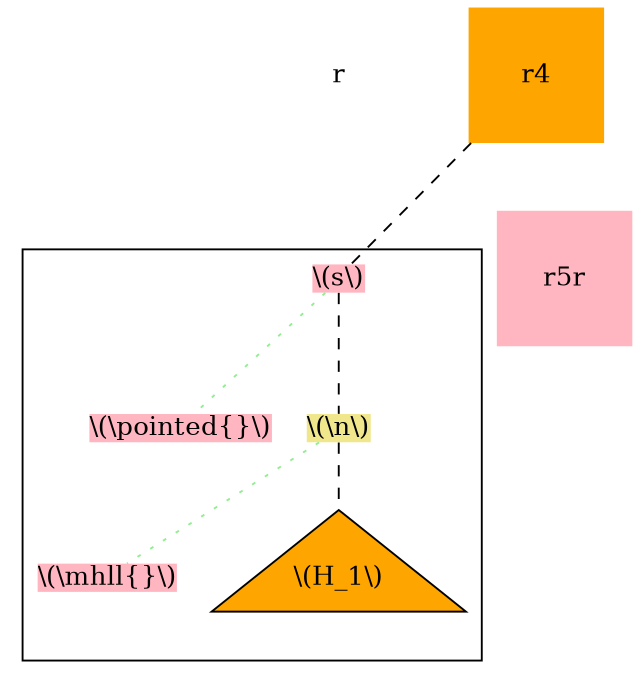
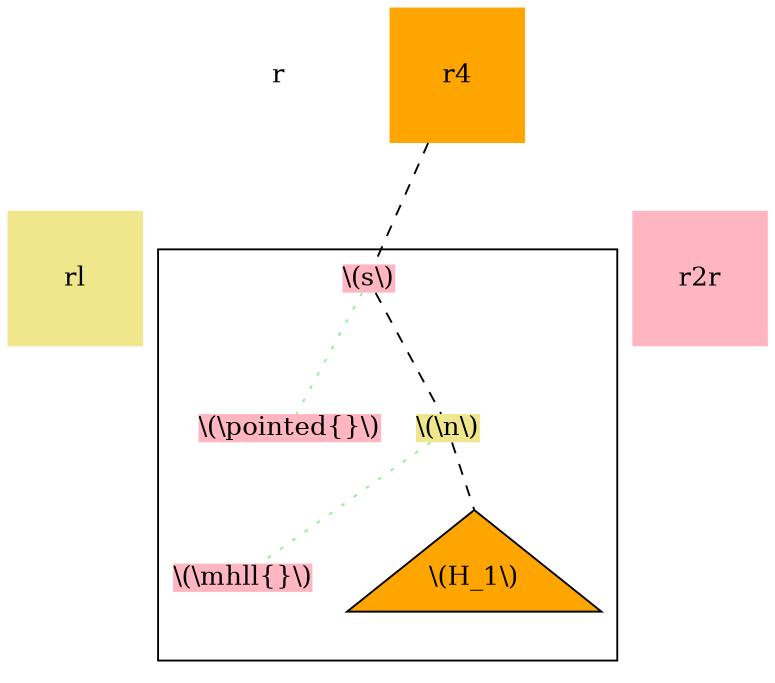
node "rl": added
node "r5r": label "r5r" -> "r2r"
